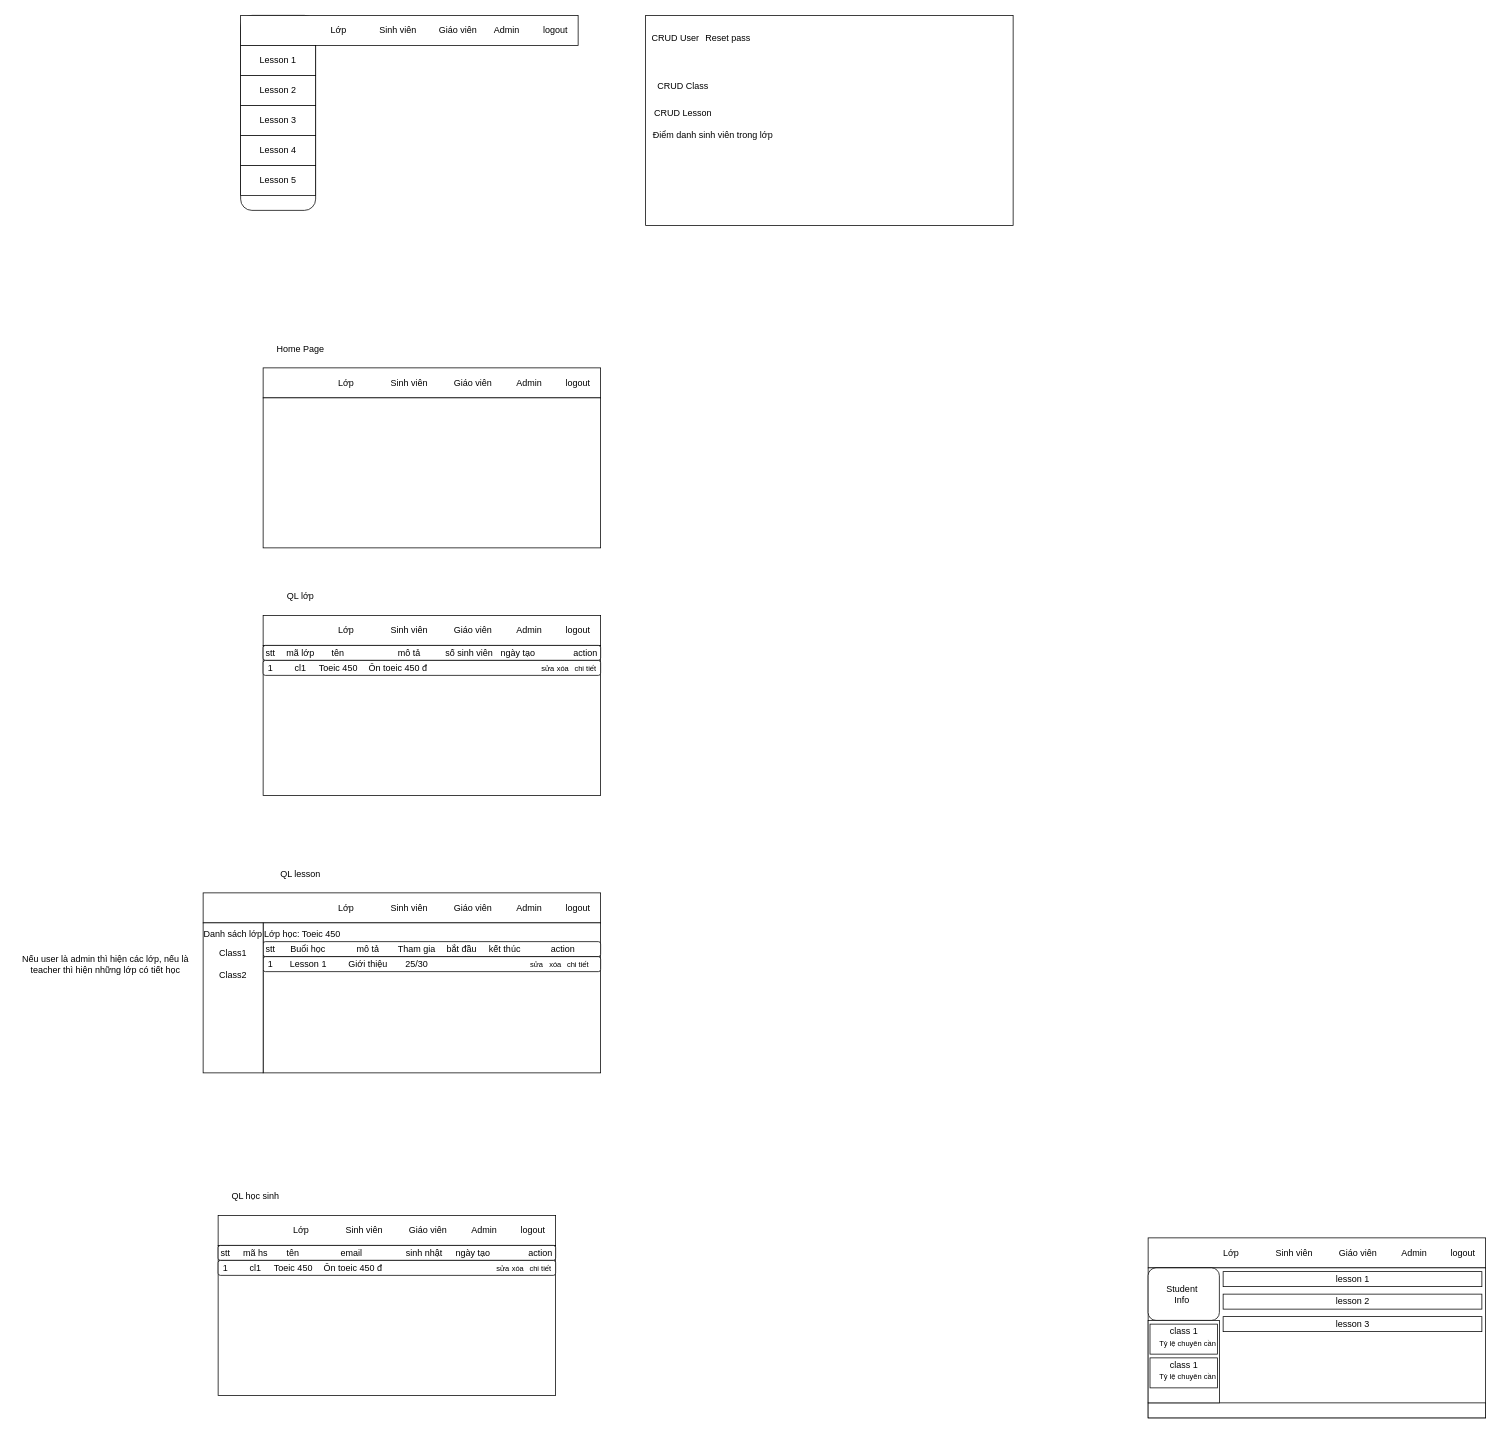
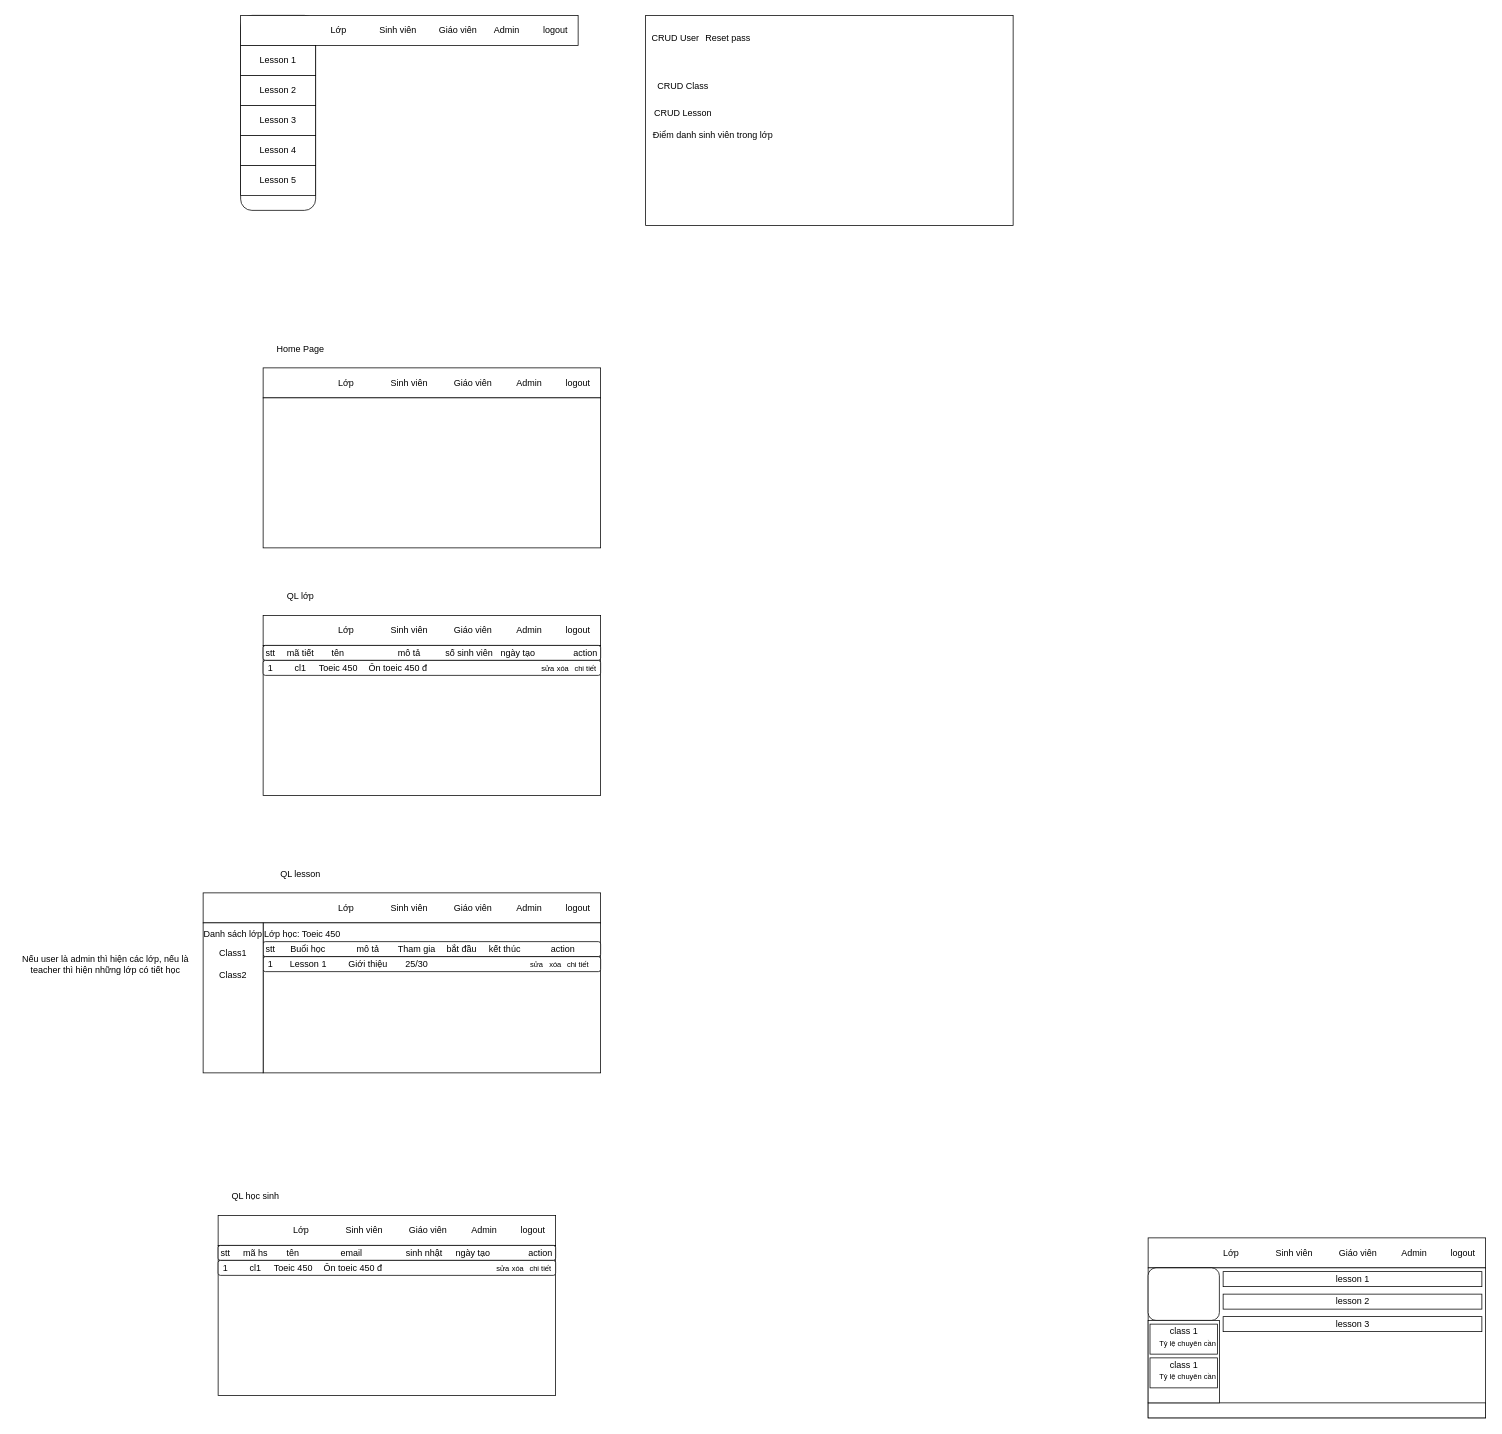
node "mã lớp": label "mã lớp" -> "mã tiết"
node "Student Info": removed
